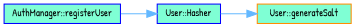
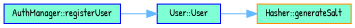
node "User::Hasher": label "User::Hasher" -> "User::User"
node "User::generateSalt": label "User::generateSalt" -> "Hasher::generateSalt"
